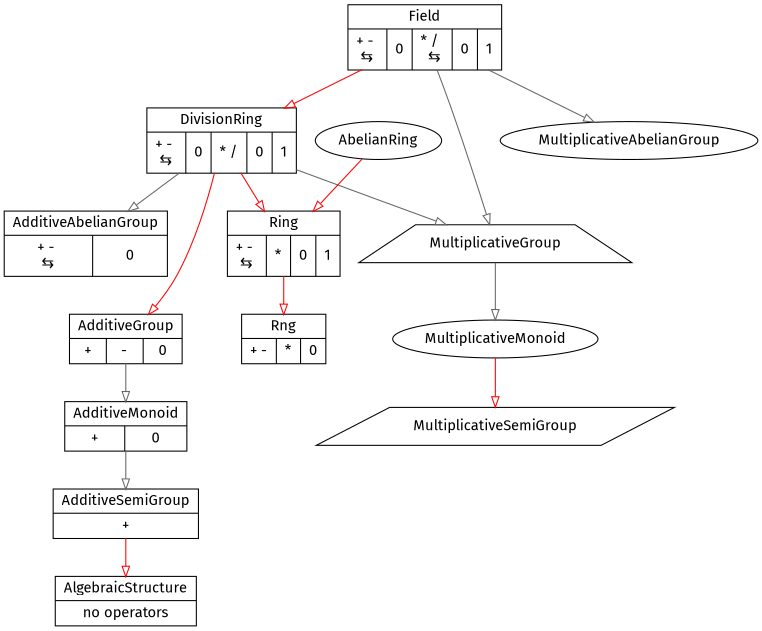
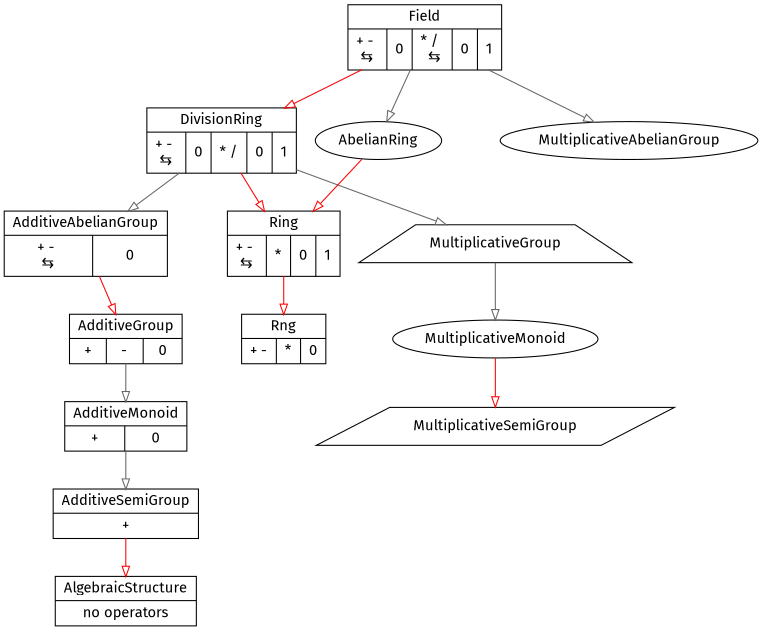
edge "Field" -> "MultiplicativeGroup": now "Field" -> "AbelianRing"
edge "DivisionRing" -> "AdditiveGroup": now "AdditiveAbelianGroup" -> "AdditiveGroup"
